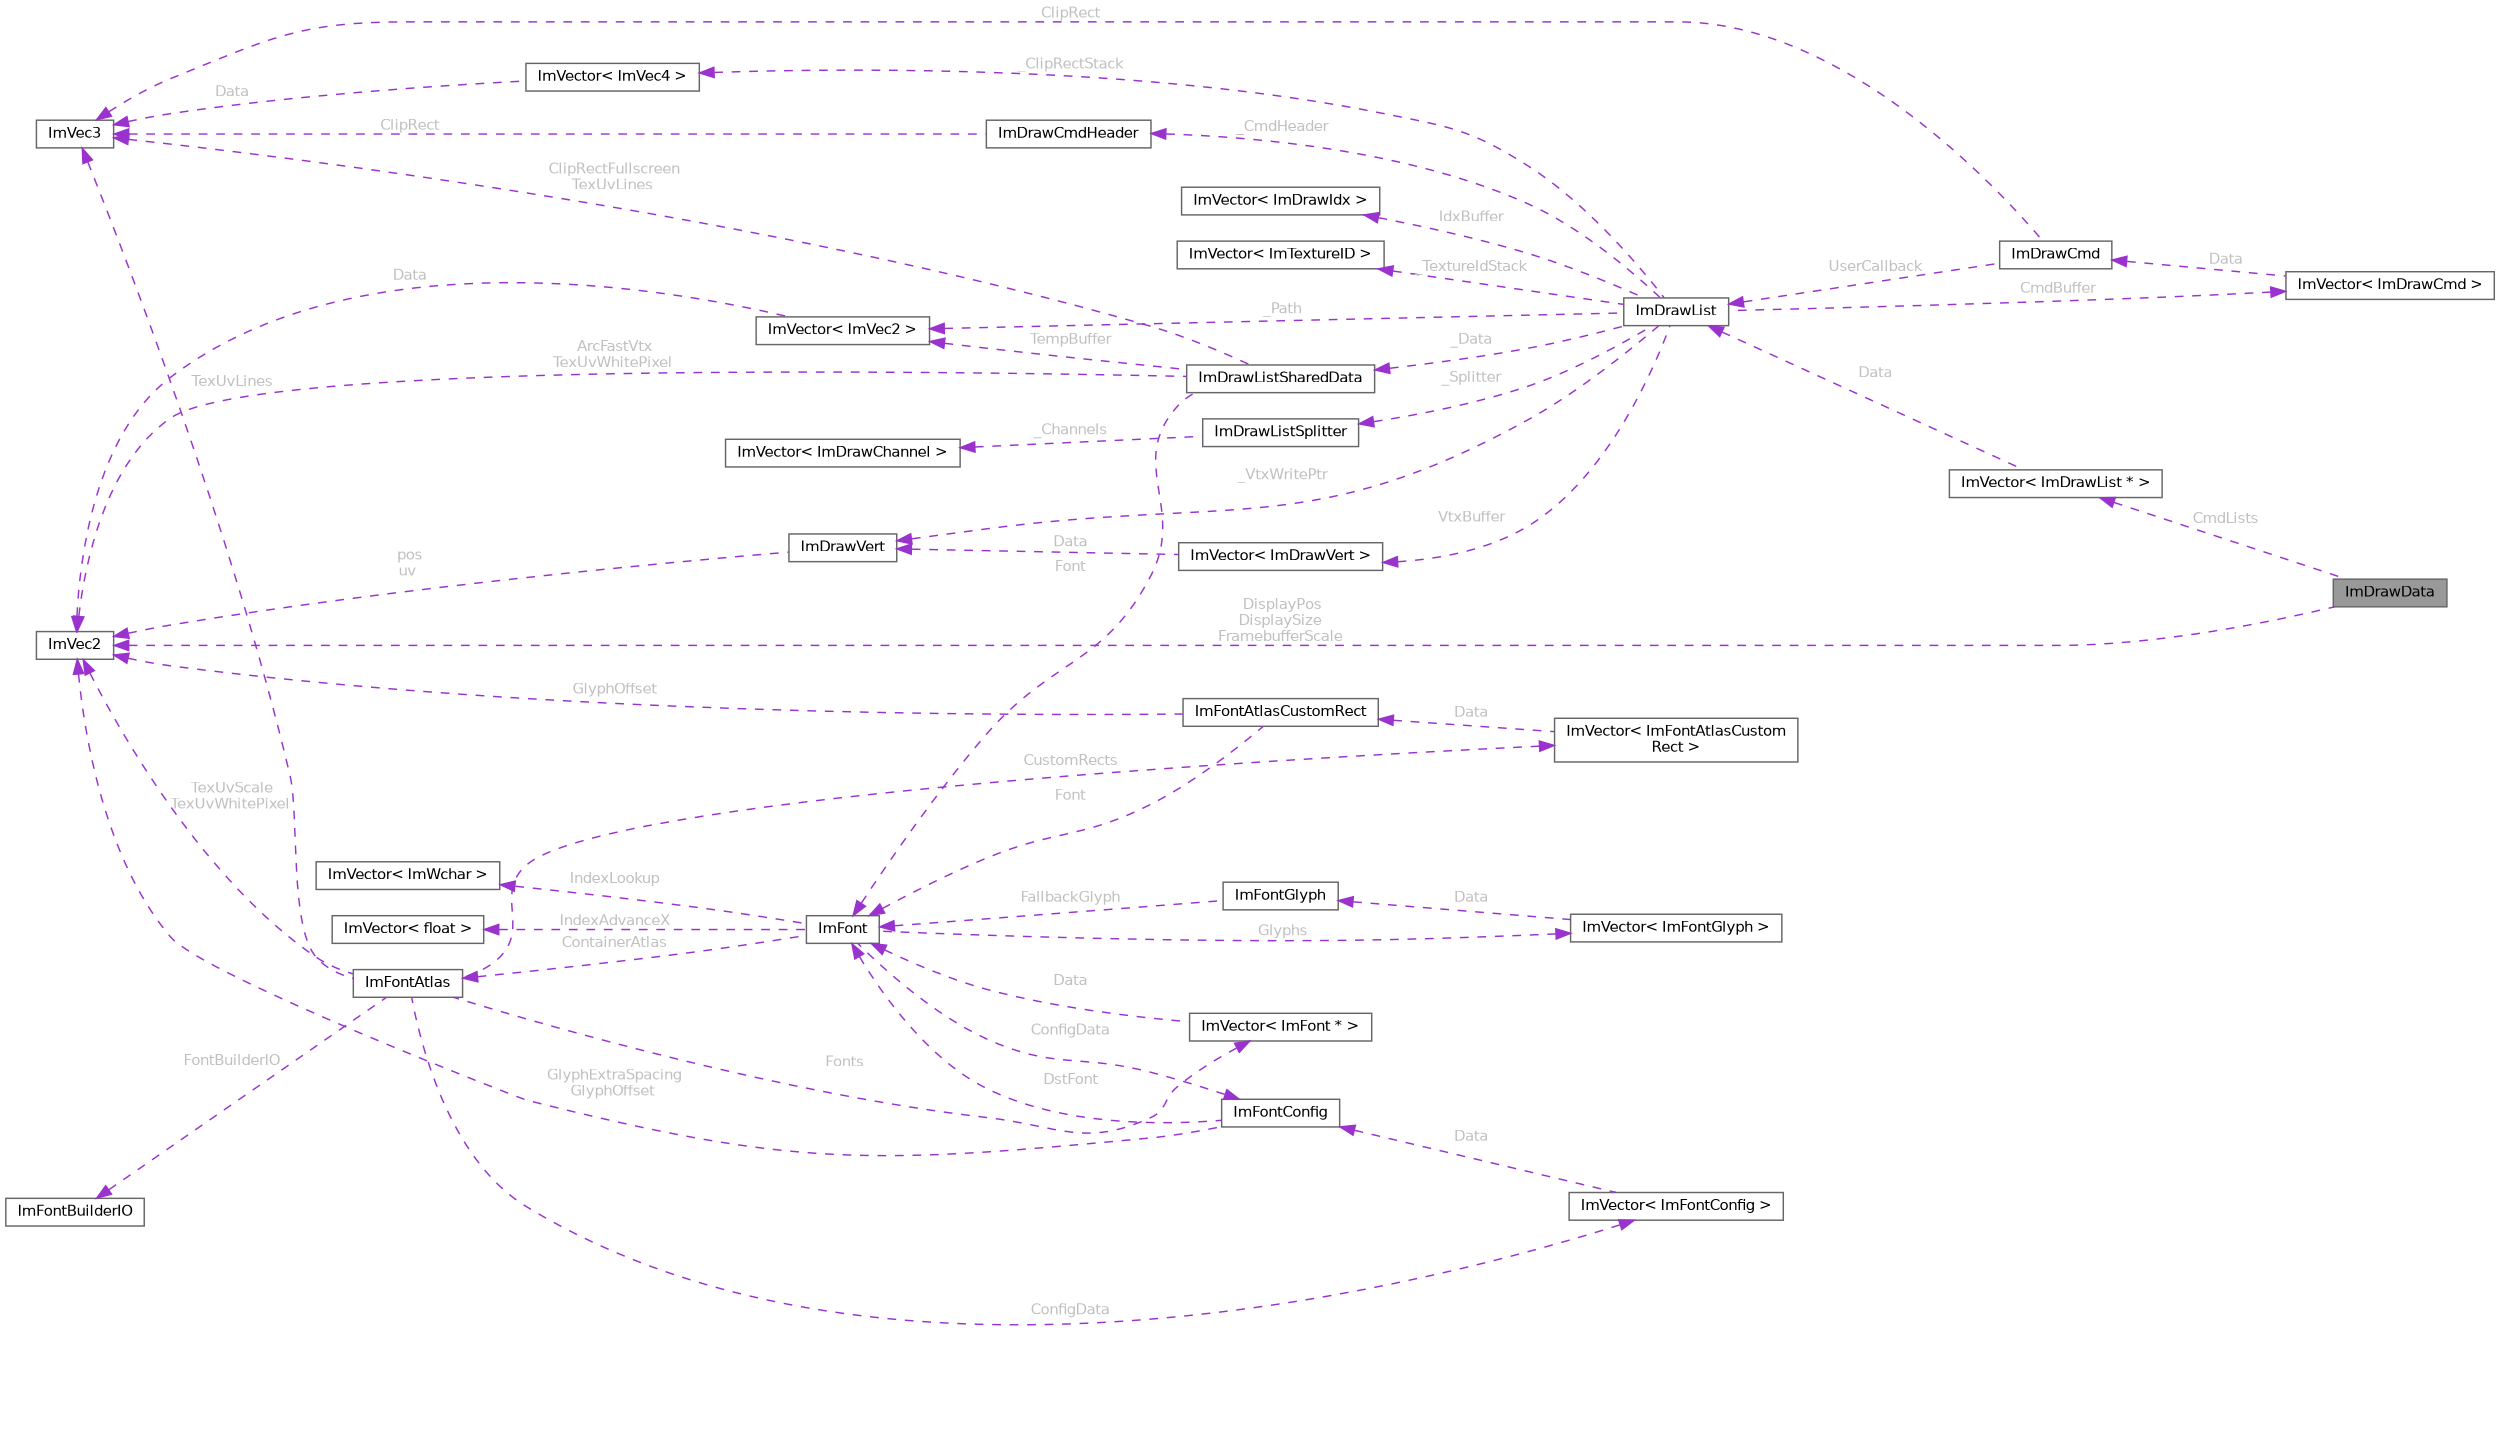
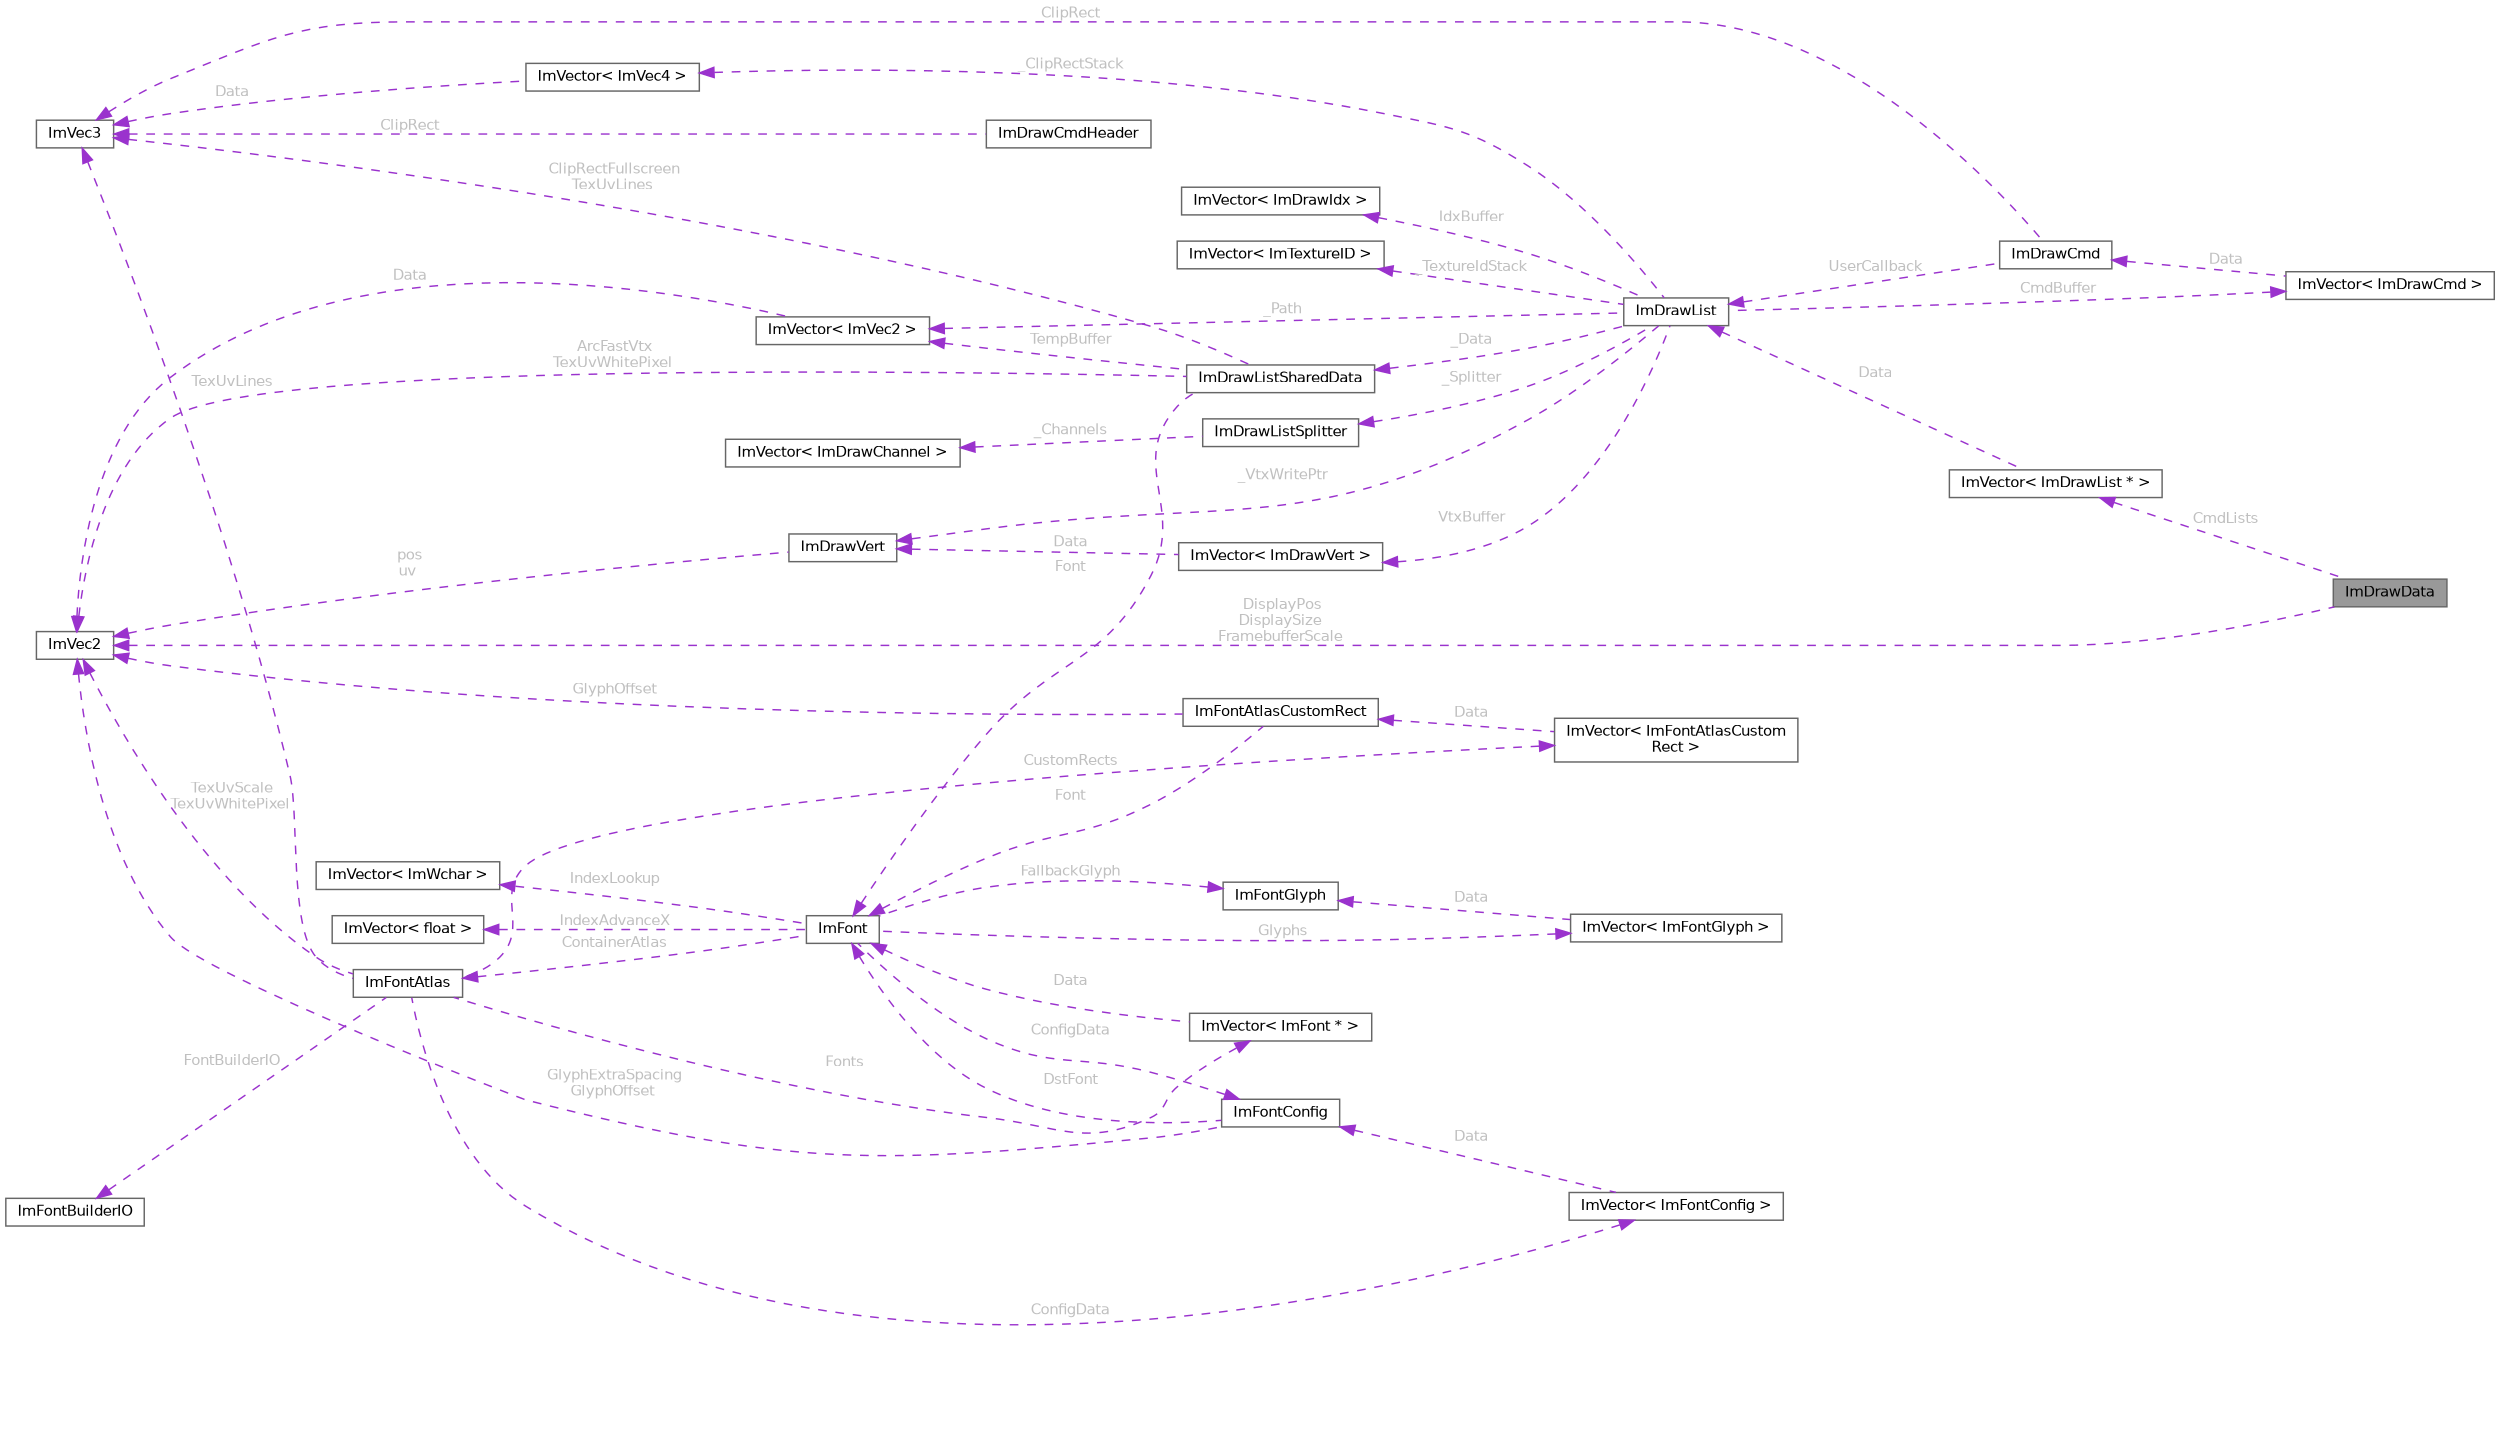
edge "ImDrawList" -> "ImDrawCmdHeader": removed, label "_CmdHeader"
edge "ImFontGlyph" -> "ImFont": reversed
